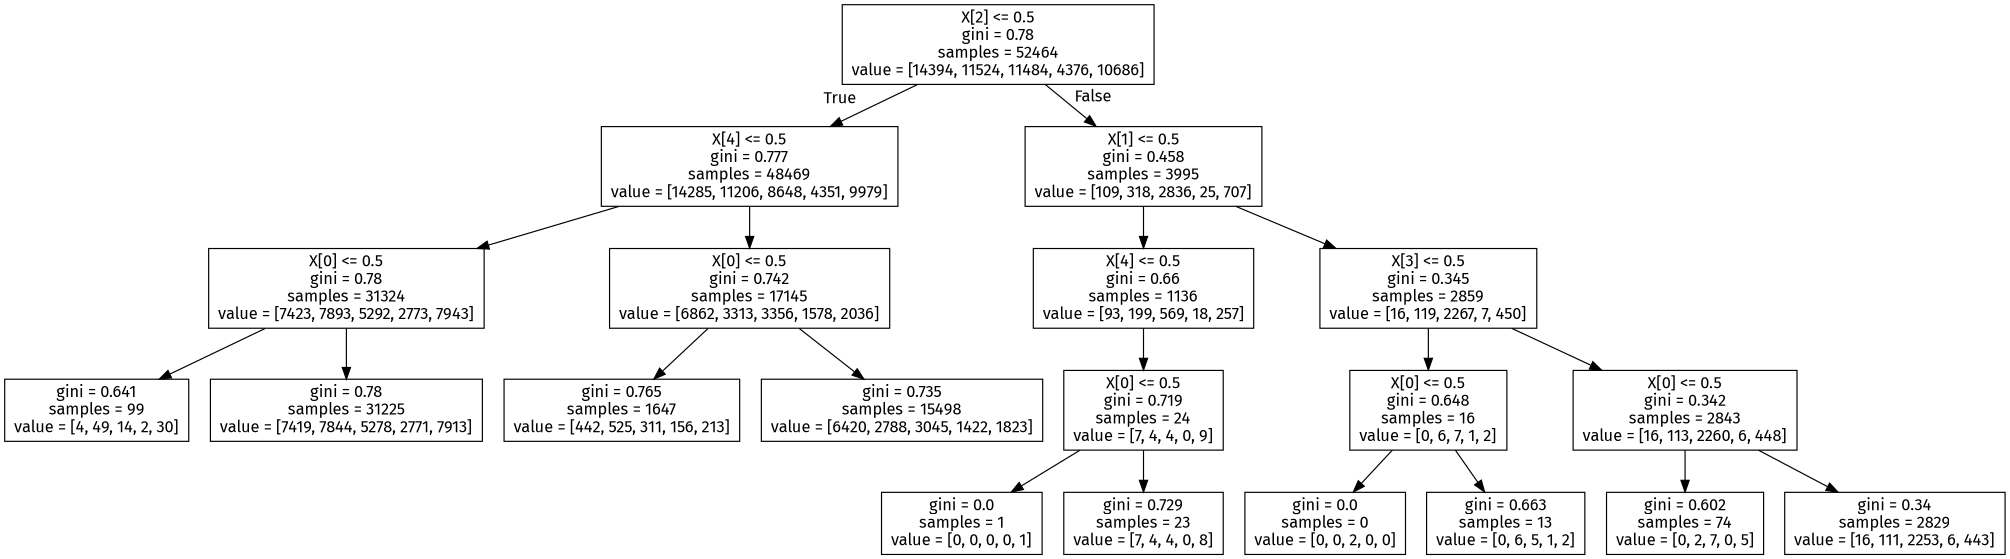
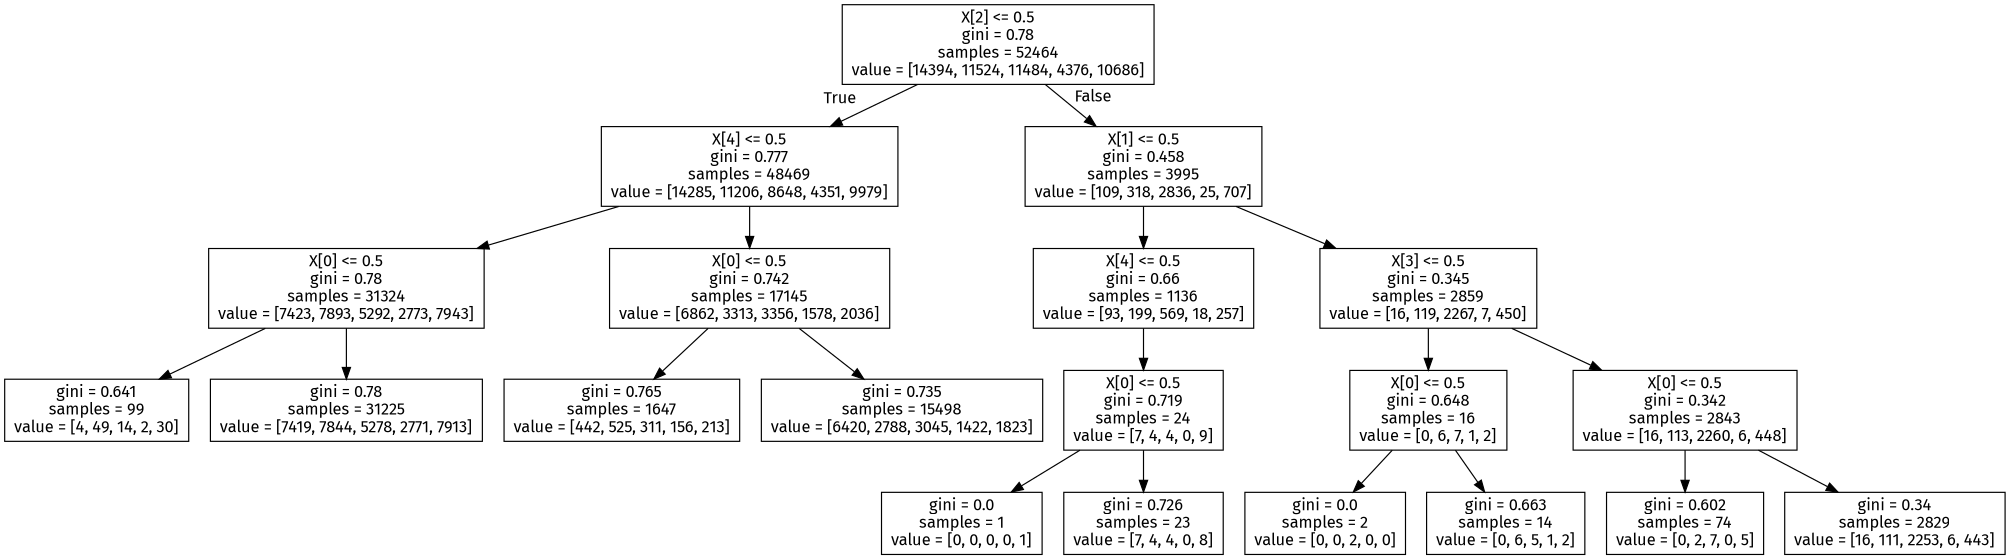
node "gini = 0.729 samples = 23 value = [7, 4, 4, 0, 8]": label "gini = 0.729 samples = 23 value = [7, 4, 4, 0, 8]" -> "gini = 0.726 samples = 23 value = [7, 4, 4, 0, 8]"
node "gini = 0.0 samples = 0 value = [0, 0, 2, 0, 0]": label "gini = 0.0 samples = 0 value = [0, 0, 2, 0, 0]" -> "gini = 0.0 samples = 2 value = [0, 0, 2, 0, 0]"
node "gini = 0.663 samples = 13 value = [0, 6, 5, 1, 2]": label "gini = 0.663 samples = 13 value = [0, 6, 5, 1, 2]" -> "gini = 0.663 samples = 14 value = [0, 6, 5, 1, 2]"
